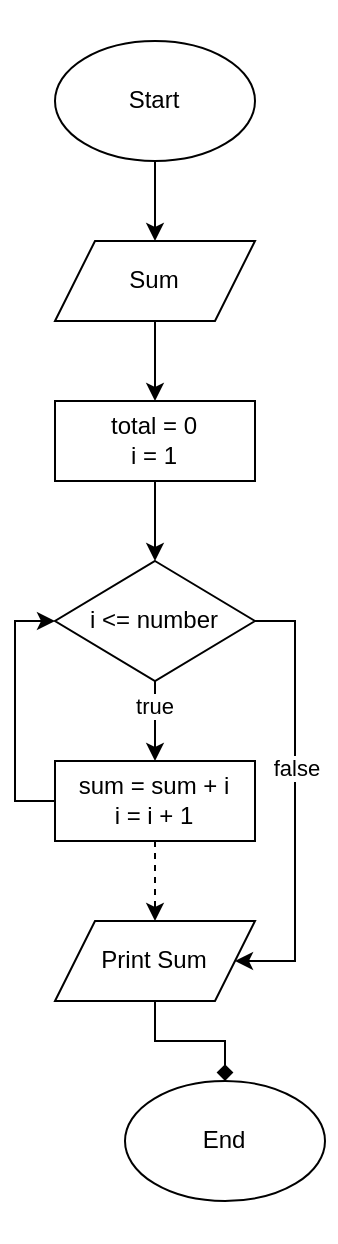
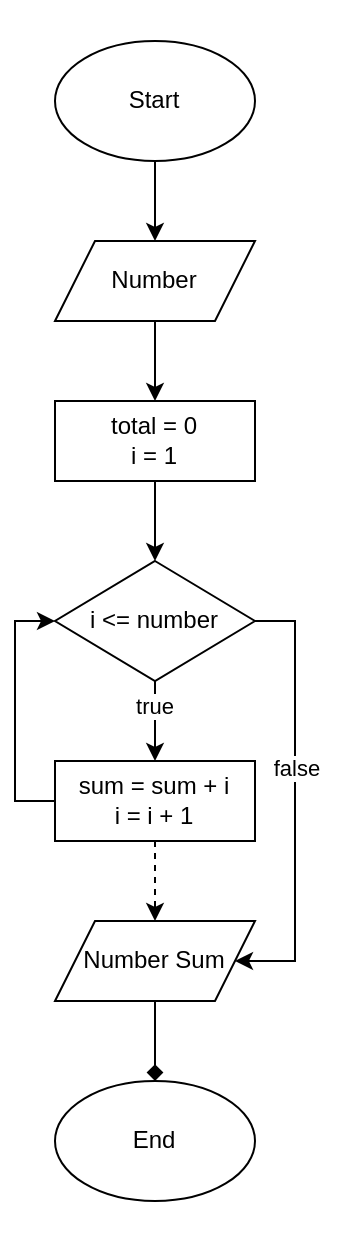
node "Sum": label "Sum" -> "Number"
node "Print Sum": label "Print Sum" -> "Number Sum"
node "End": moved (225, 1141) -> (155, 1141)
